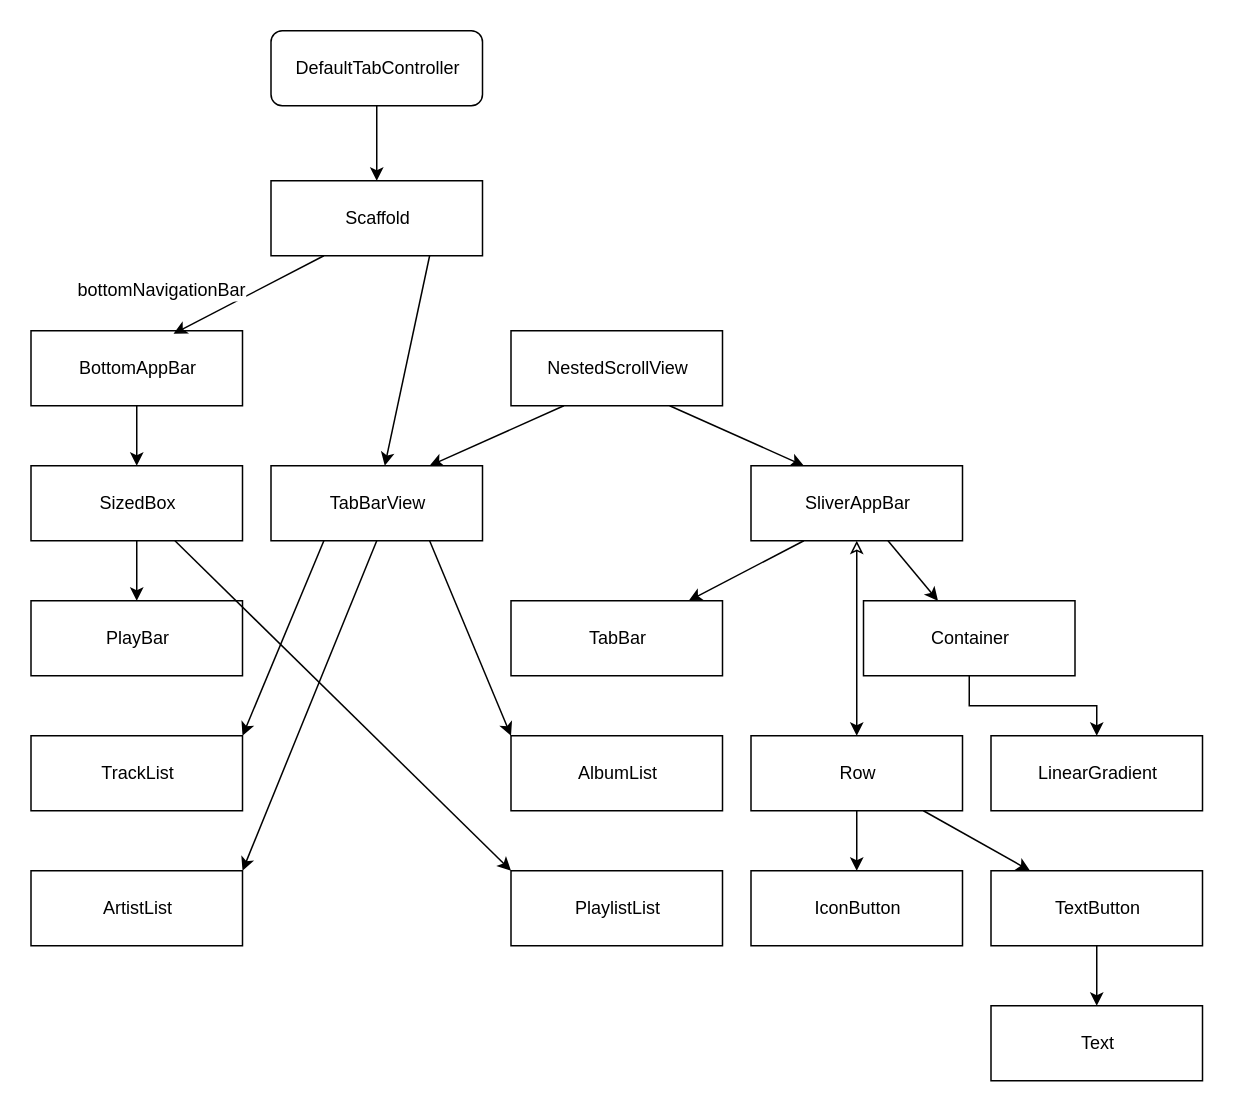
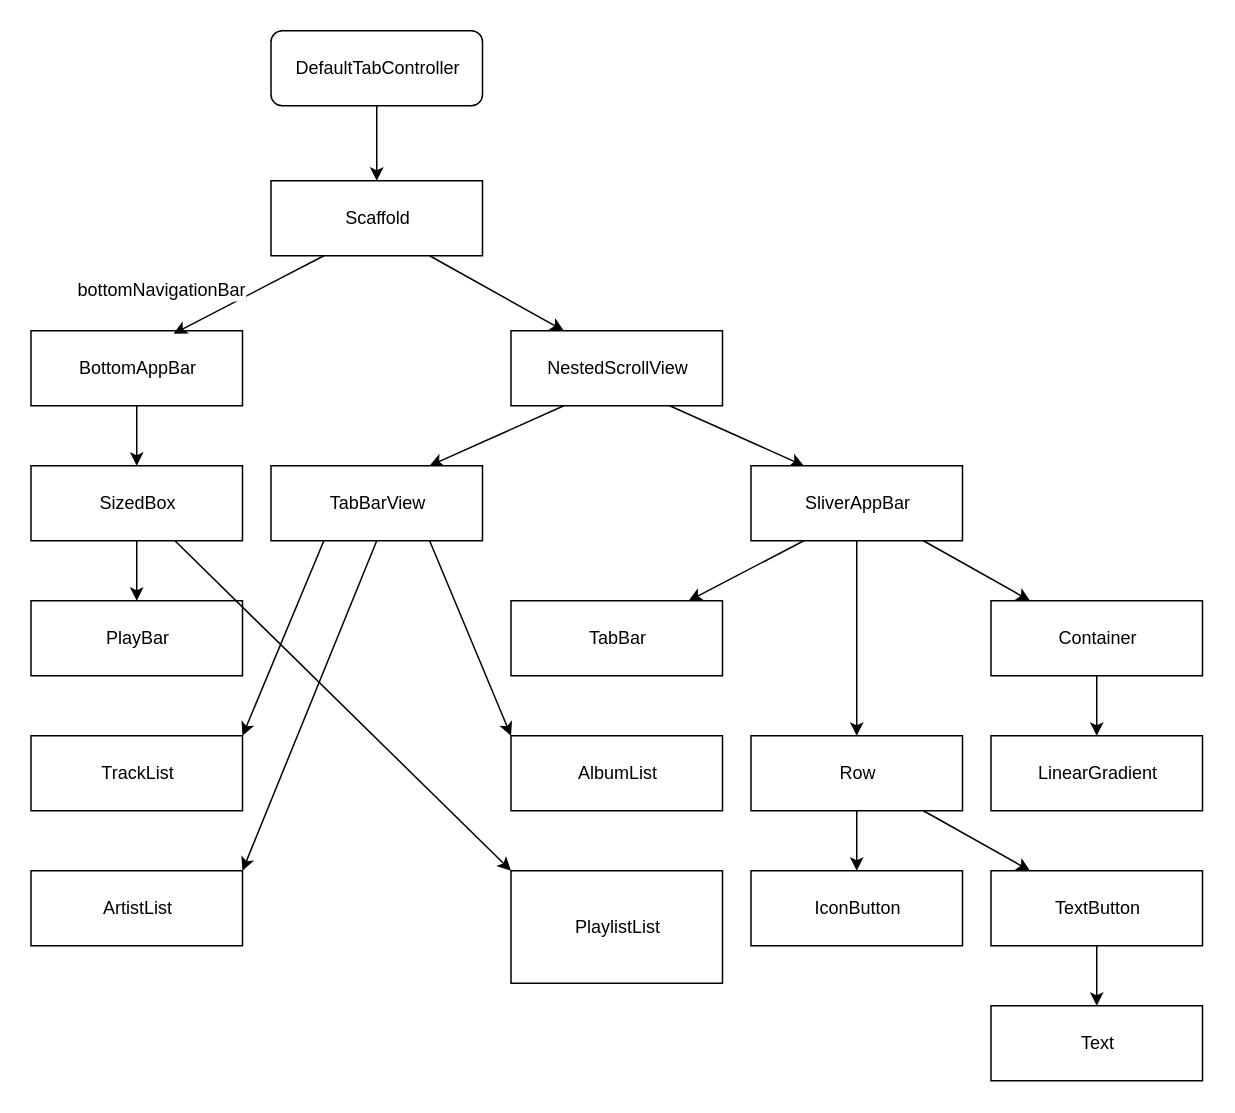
edge "Scaffold" -> "TabBarView": now "Scaffold" -> "NestedScrollView"
edge "SliverAppBar" -- "Row": arrowhead classic -> none
node "Container": moved (969, 638) -> (1097, 638)
node "PlaylistList": size 212x75 -> 212x113
